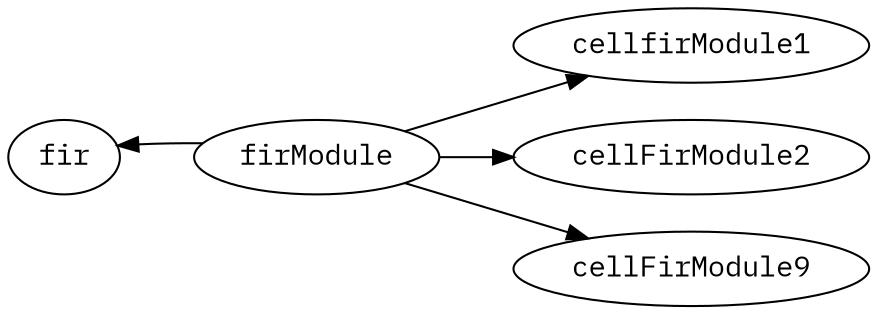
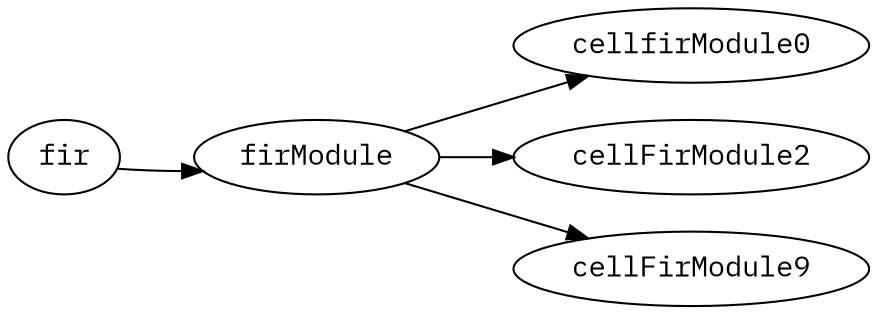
node "cellfirModule1": label "cellfirModule1" -> "cellfirModule0"
edge "firModule" -> "fir": reversed
